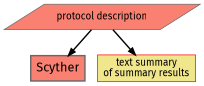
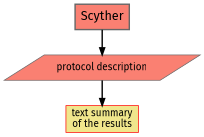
edge "protocol description" -> "Scyther": reversed
node "text summary of summary results": label "text summary of summary results" -> "text summary of the results"
